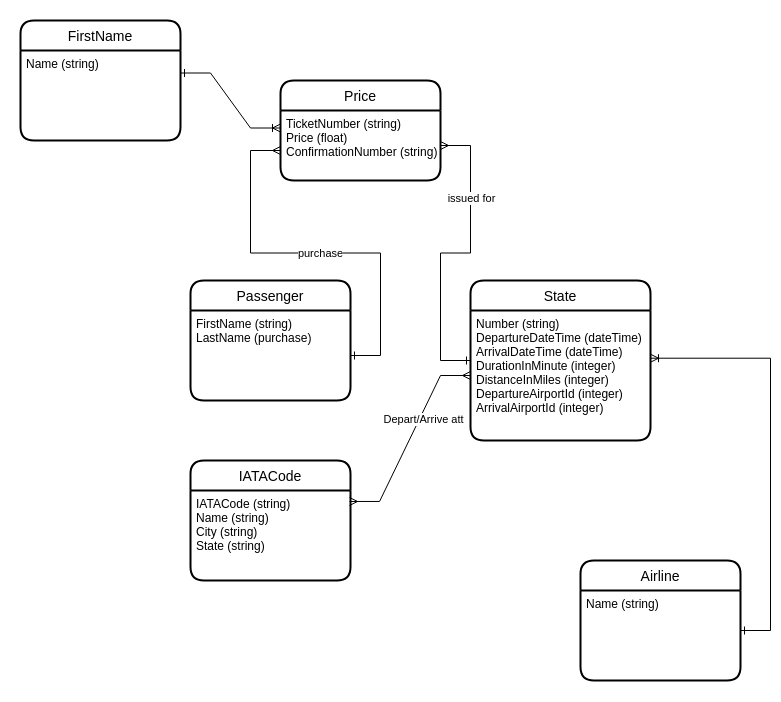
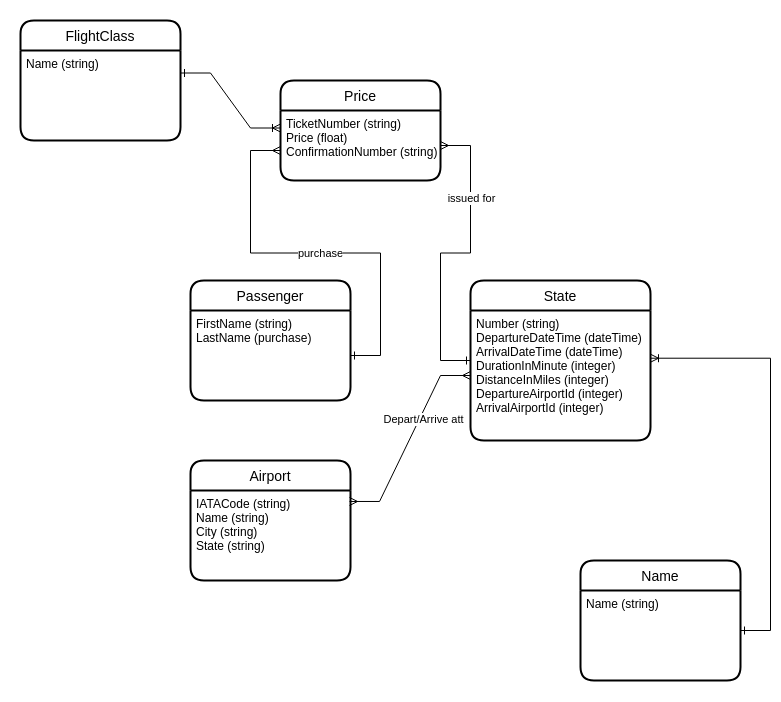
node "FirstName": label "FirstName" -> "FlightClass"
node "IATACode": label "IATACode" -> "Airport"
node "Airline": label "Airline" -> "Name"
